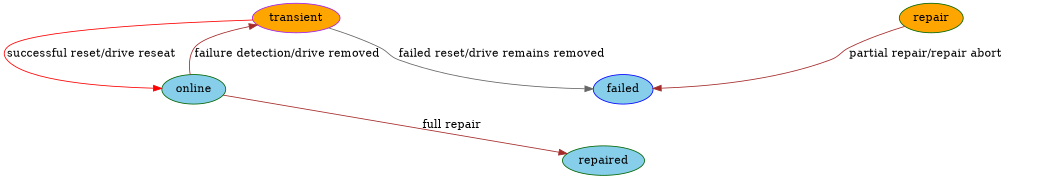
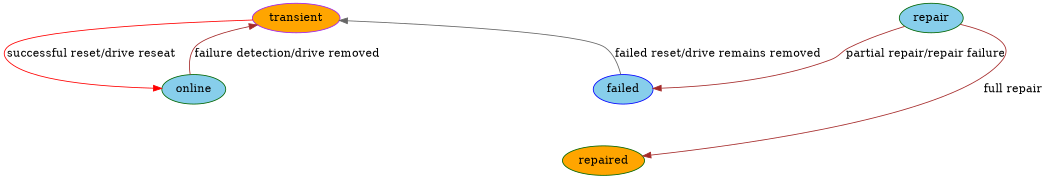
node "repair": fillcolor orange -> skyblue
edge "repair" -> "failed": label "partial repair/repair abort" -> "partial repair/repair failure"
edge "transient" -> "failed": reversed
edge "online" -> "repaired": now "repair" -> "repaired"
node "repaired": fillcolor skyblue -> orange
